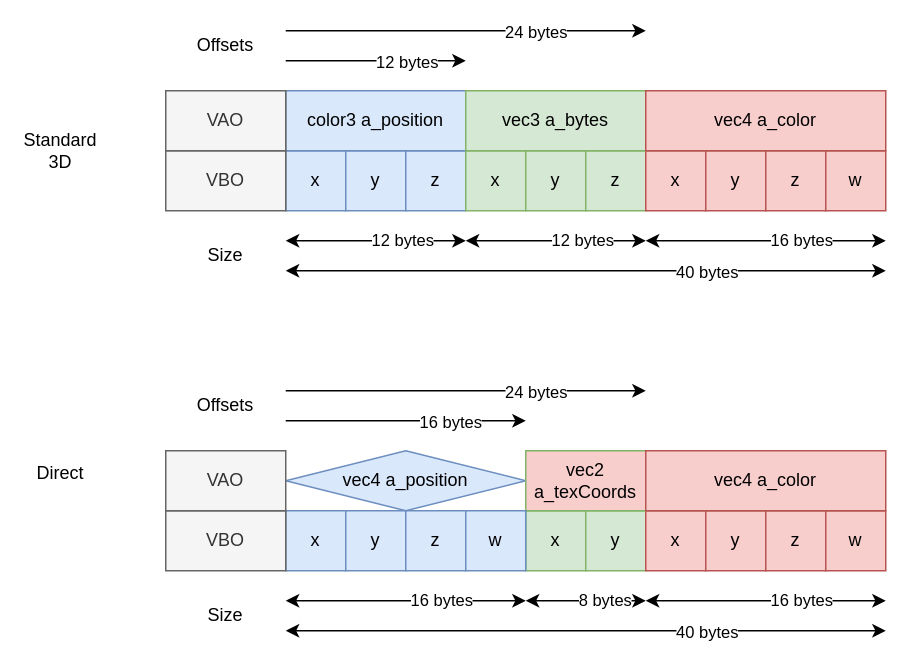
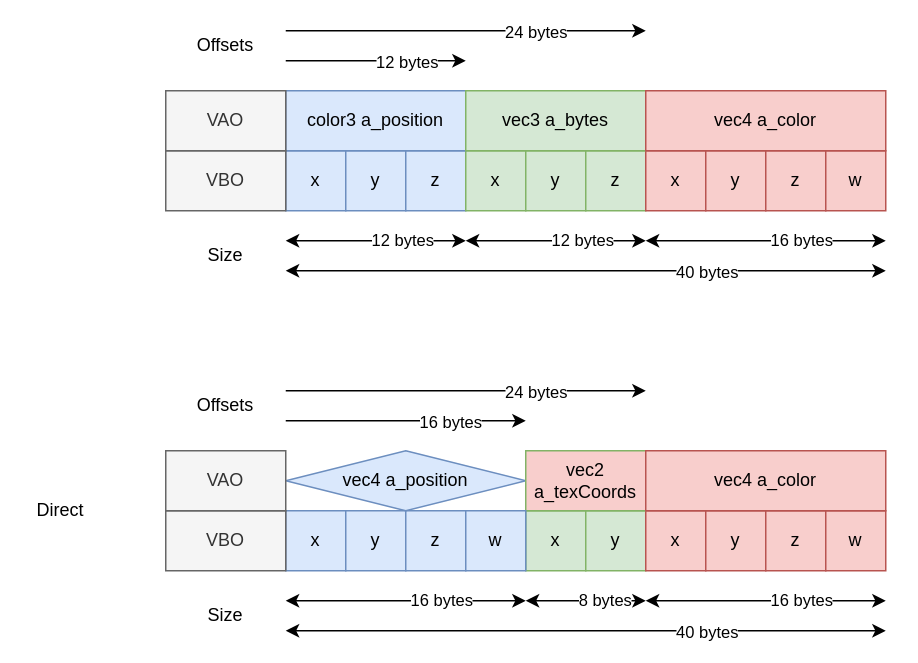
node "Standard 3D": removed
node "Direct": moved (61, 473) -> (61, 511)
